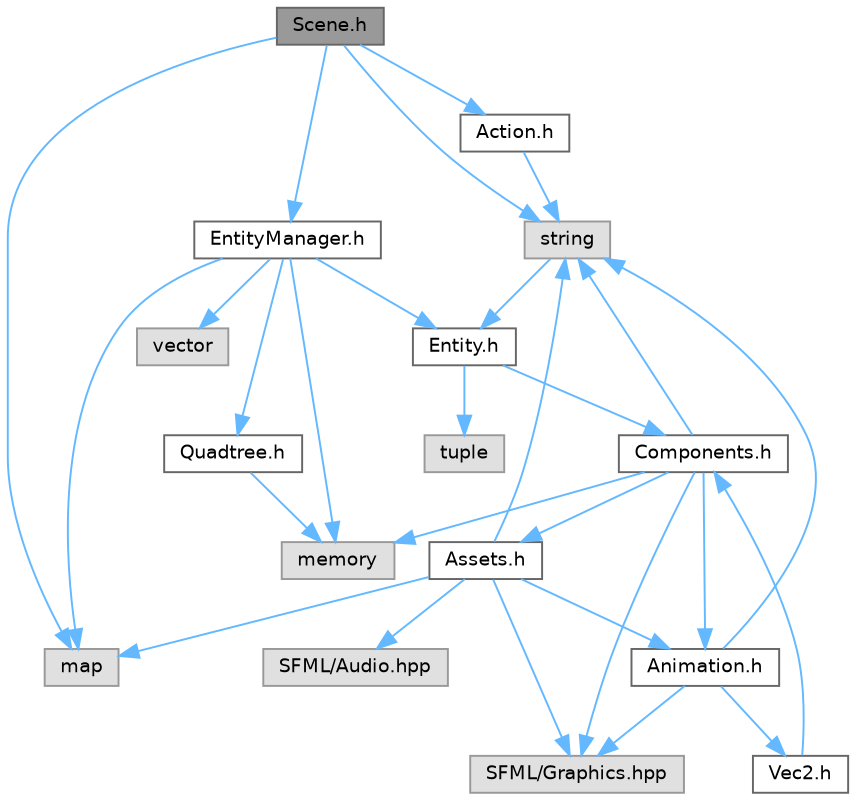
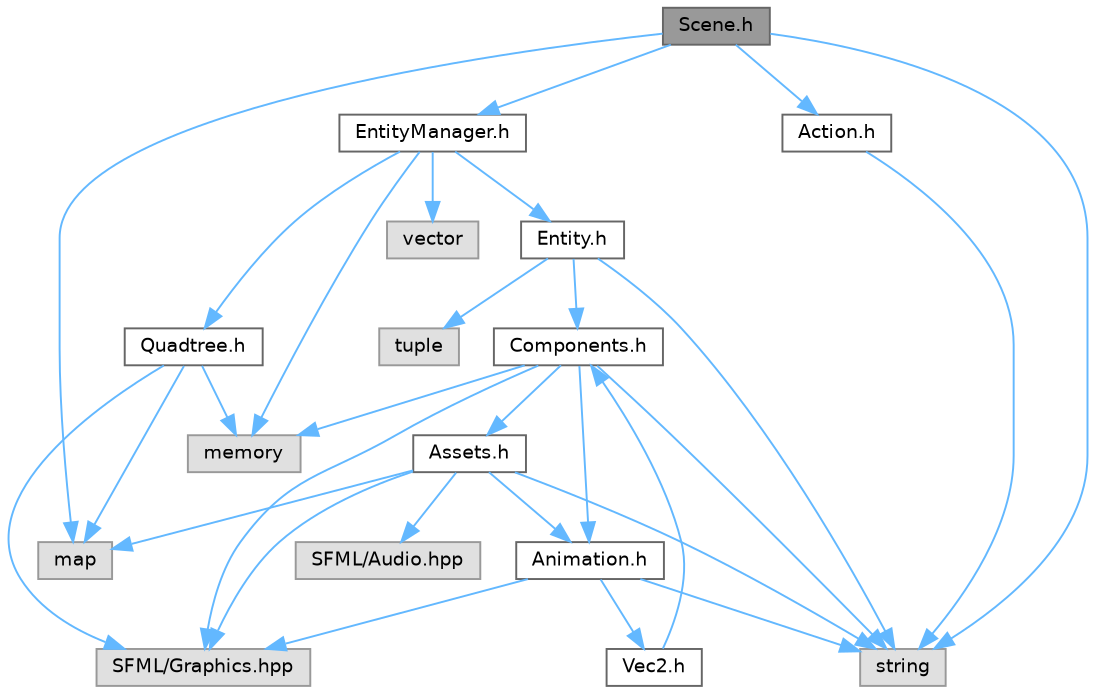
edge "string" -> "Entity.h": reversed
edge "EntityManager.h" -> "map": now "Quadtree.h" -> "map"
edge "Quadtree.h" -> "SFML/Graphics.hpp": added
